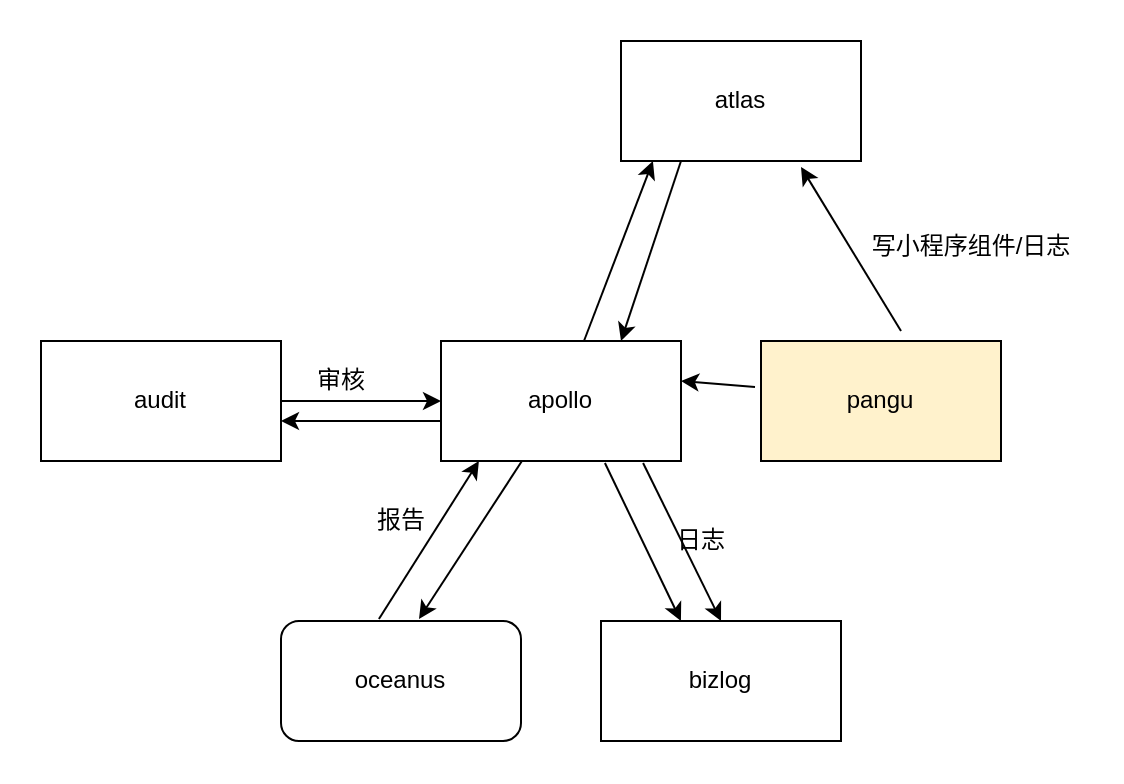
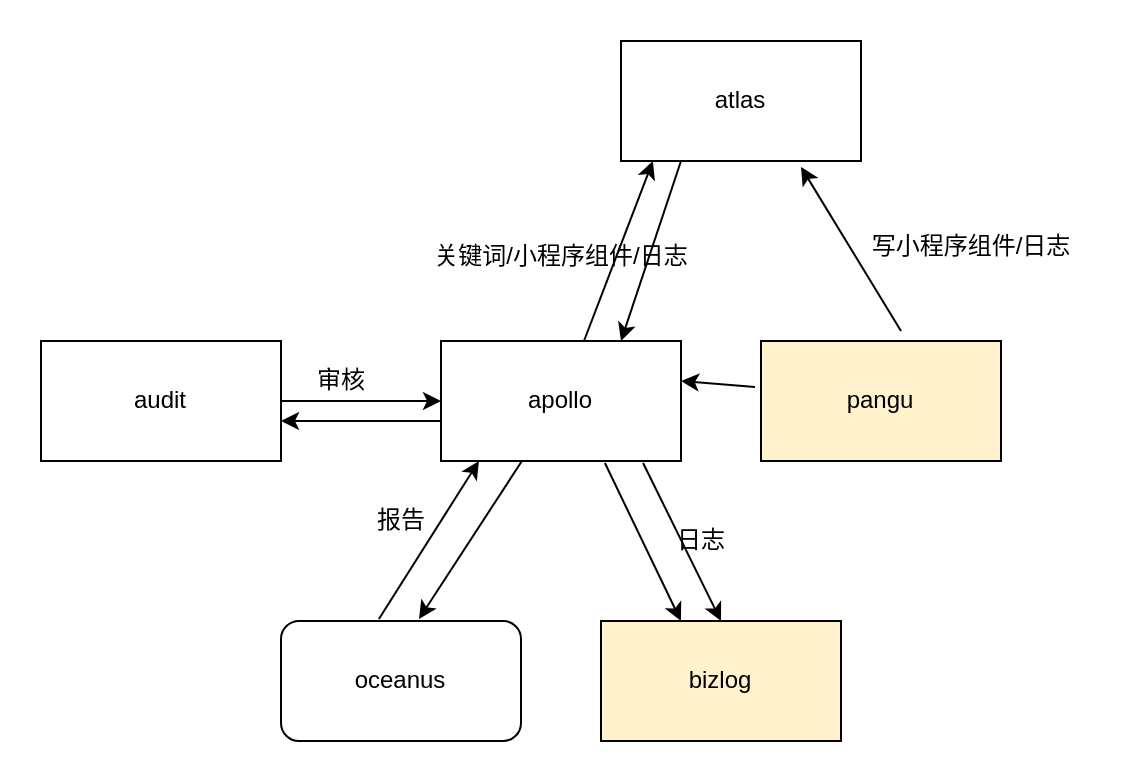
node "关键词/小程序组件/日志": added
node "bizlog": fillcolor #ffffff -> #fff2cc
